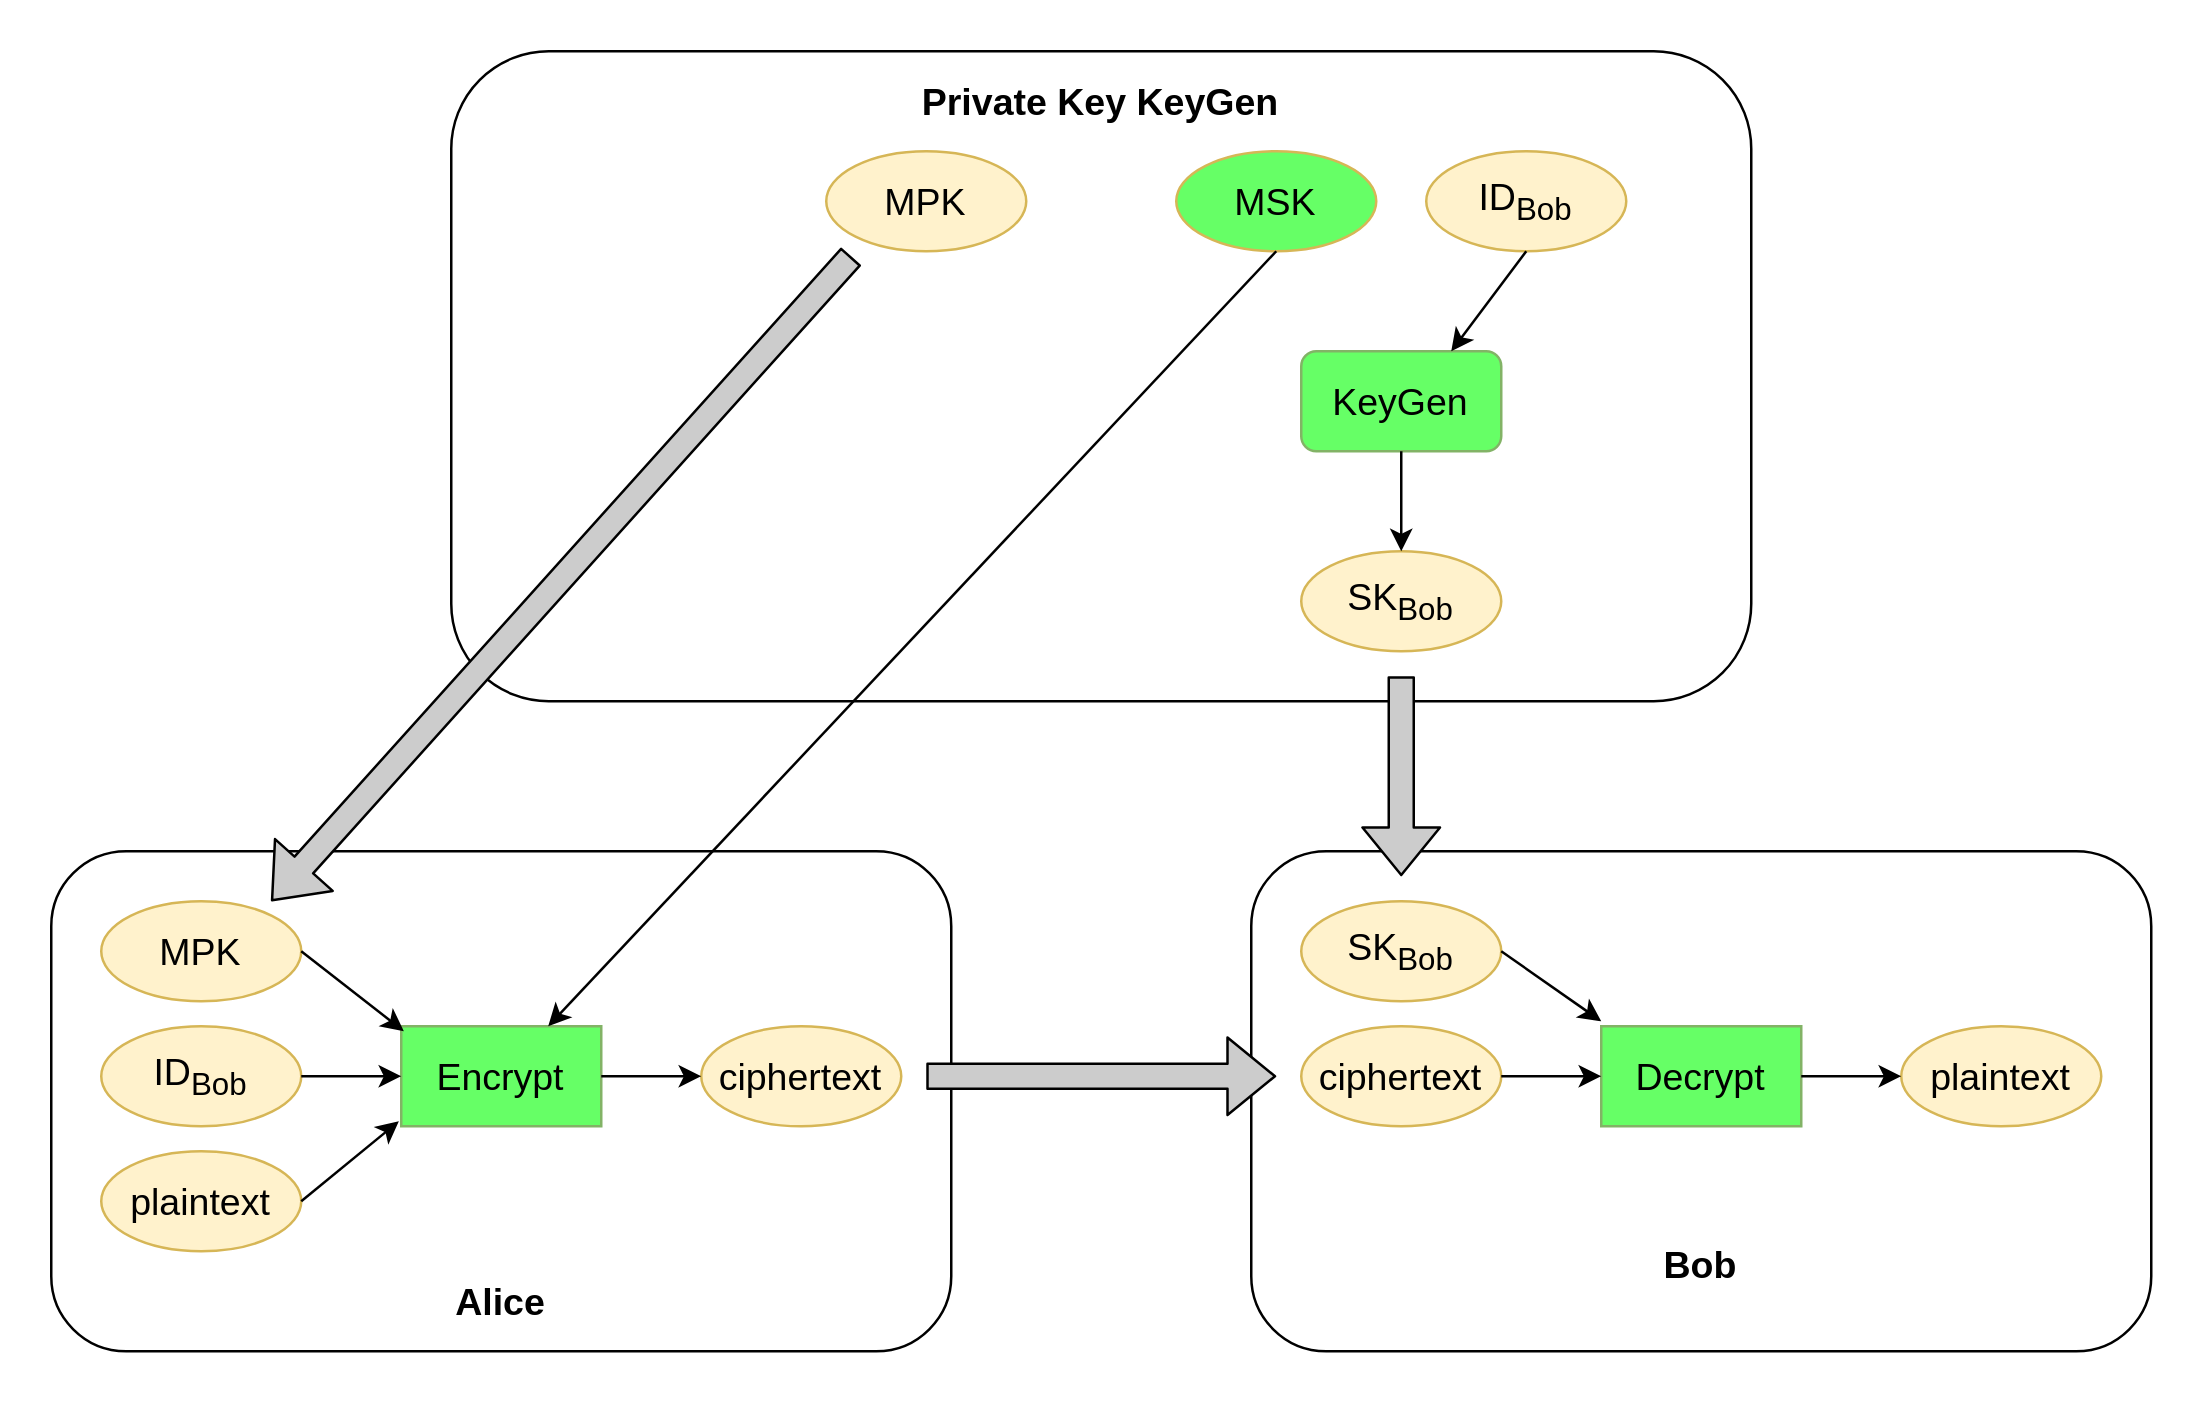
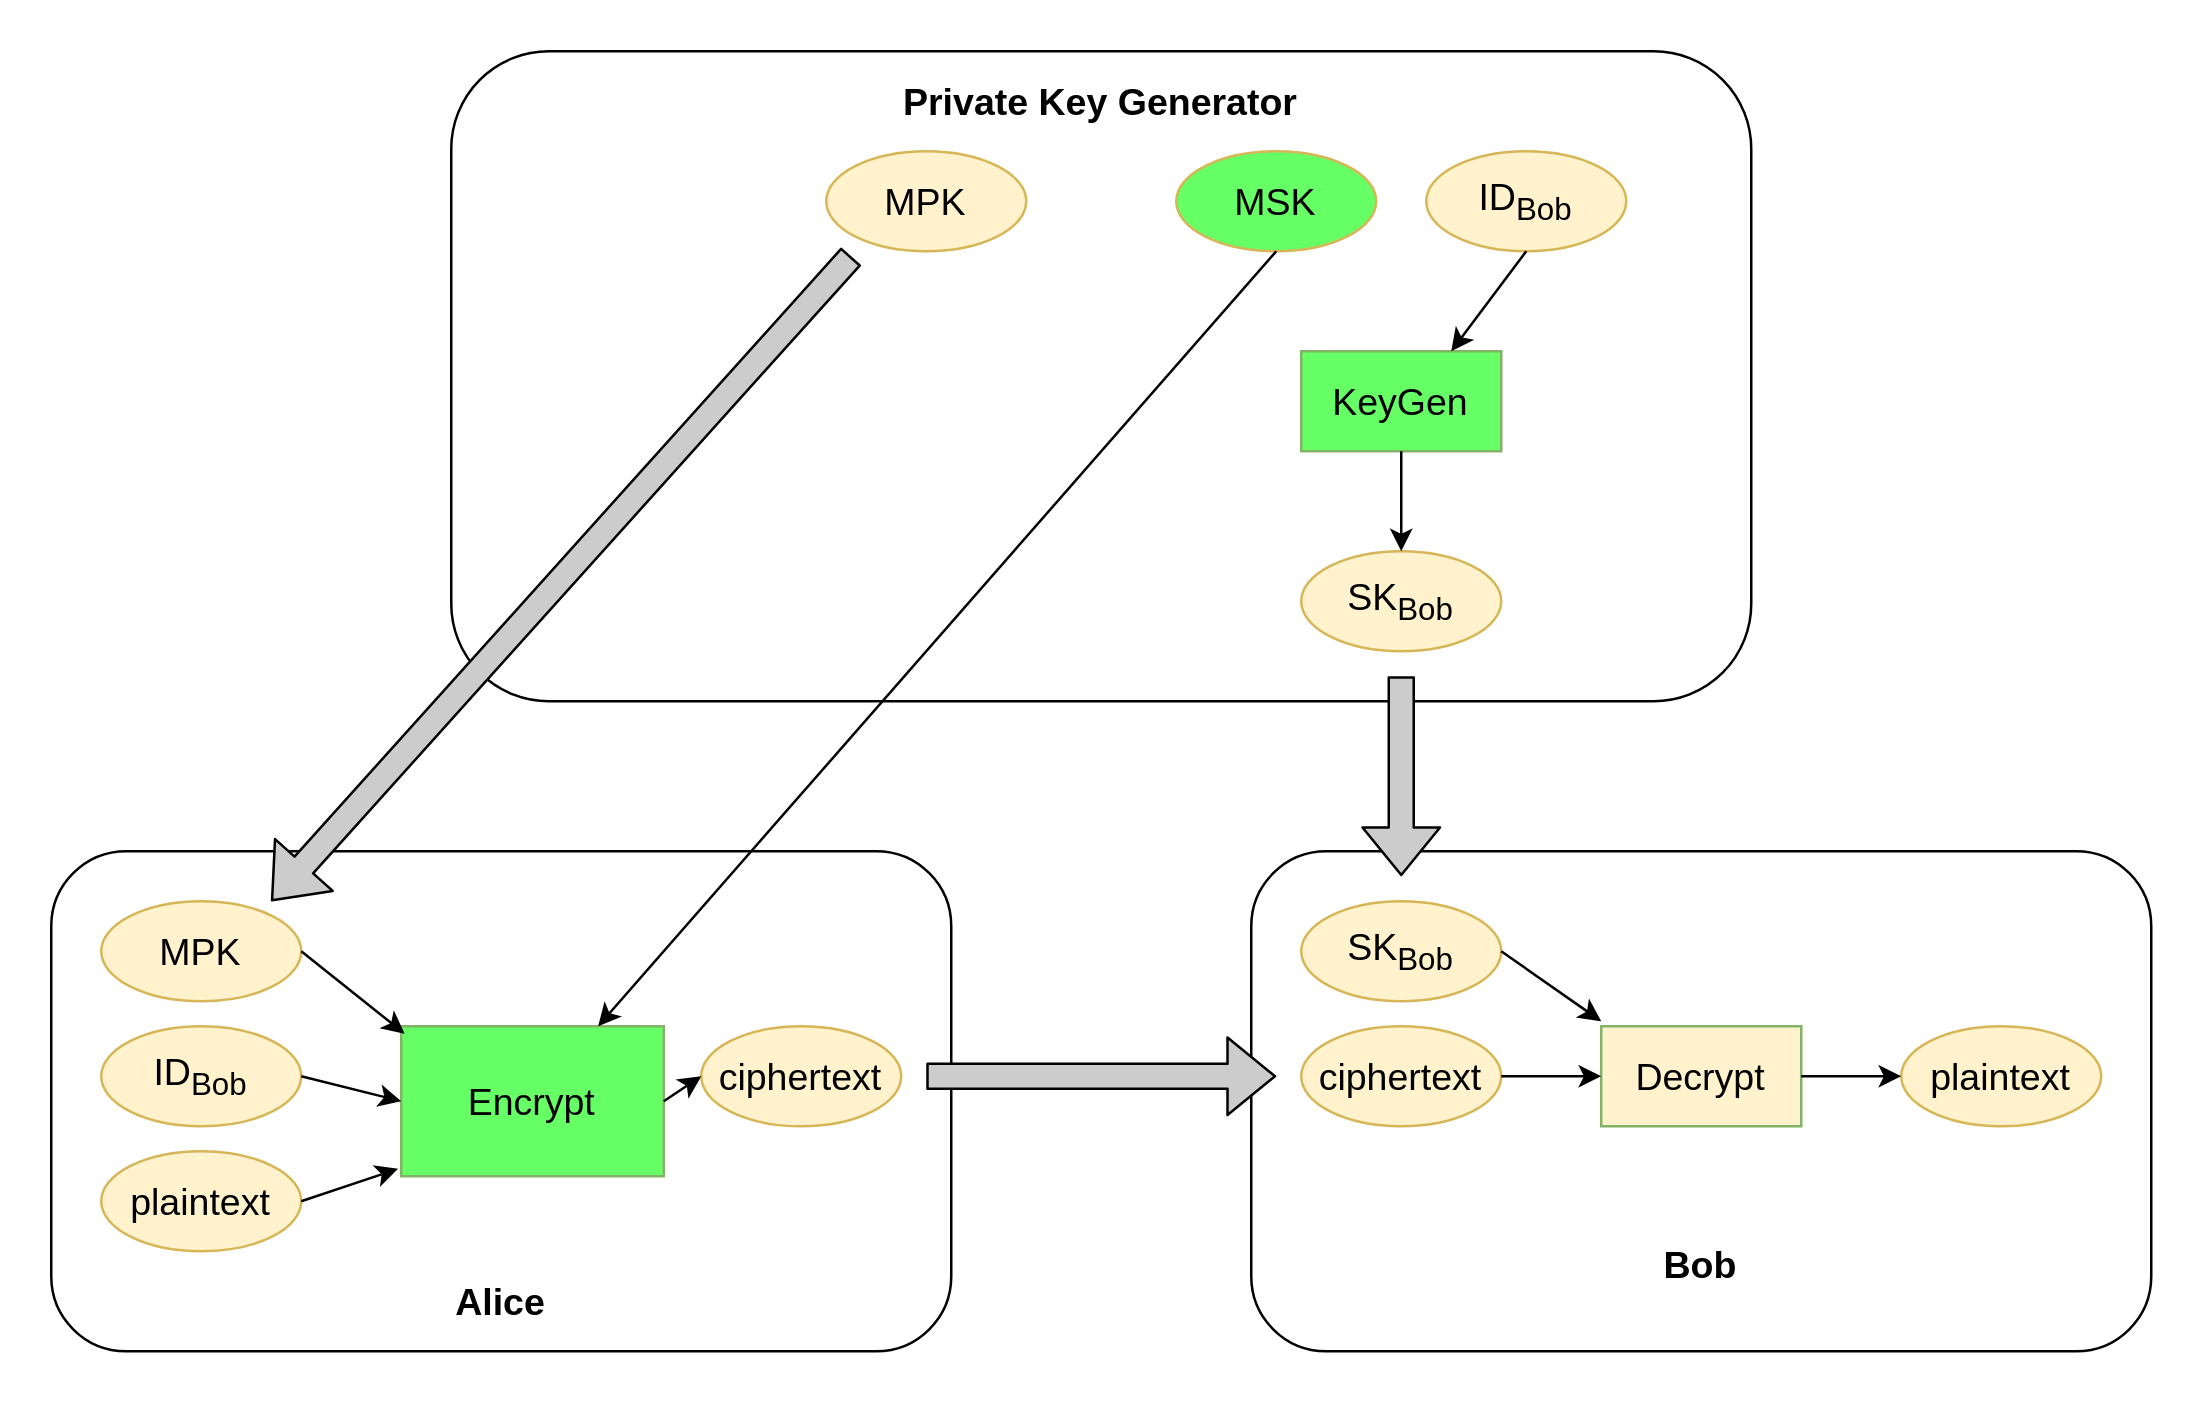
node "Private Key KeyGen": label "Private Key KeyGen" -> "Private Key Generator"
node "KeyGen": shape rounded rectangle -> rectangle
node "Encrypt": size 200x100 -> 263x150
node "Decrypt": fillcolor #66ff66 -> #fff2cc
